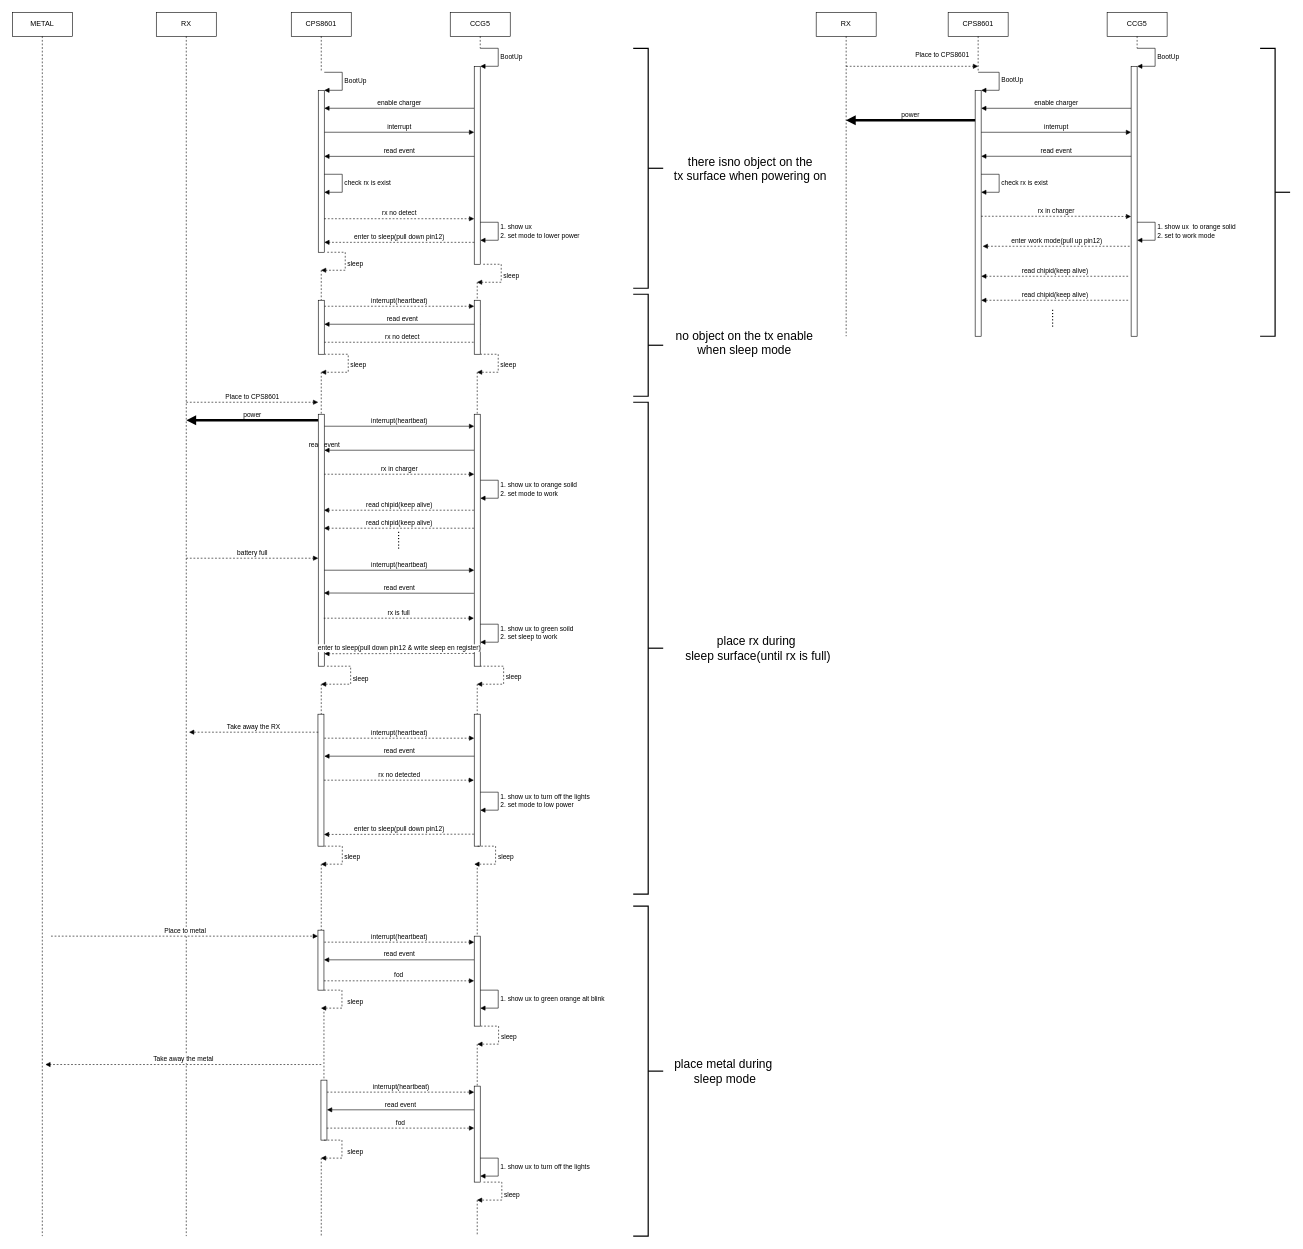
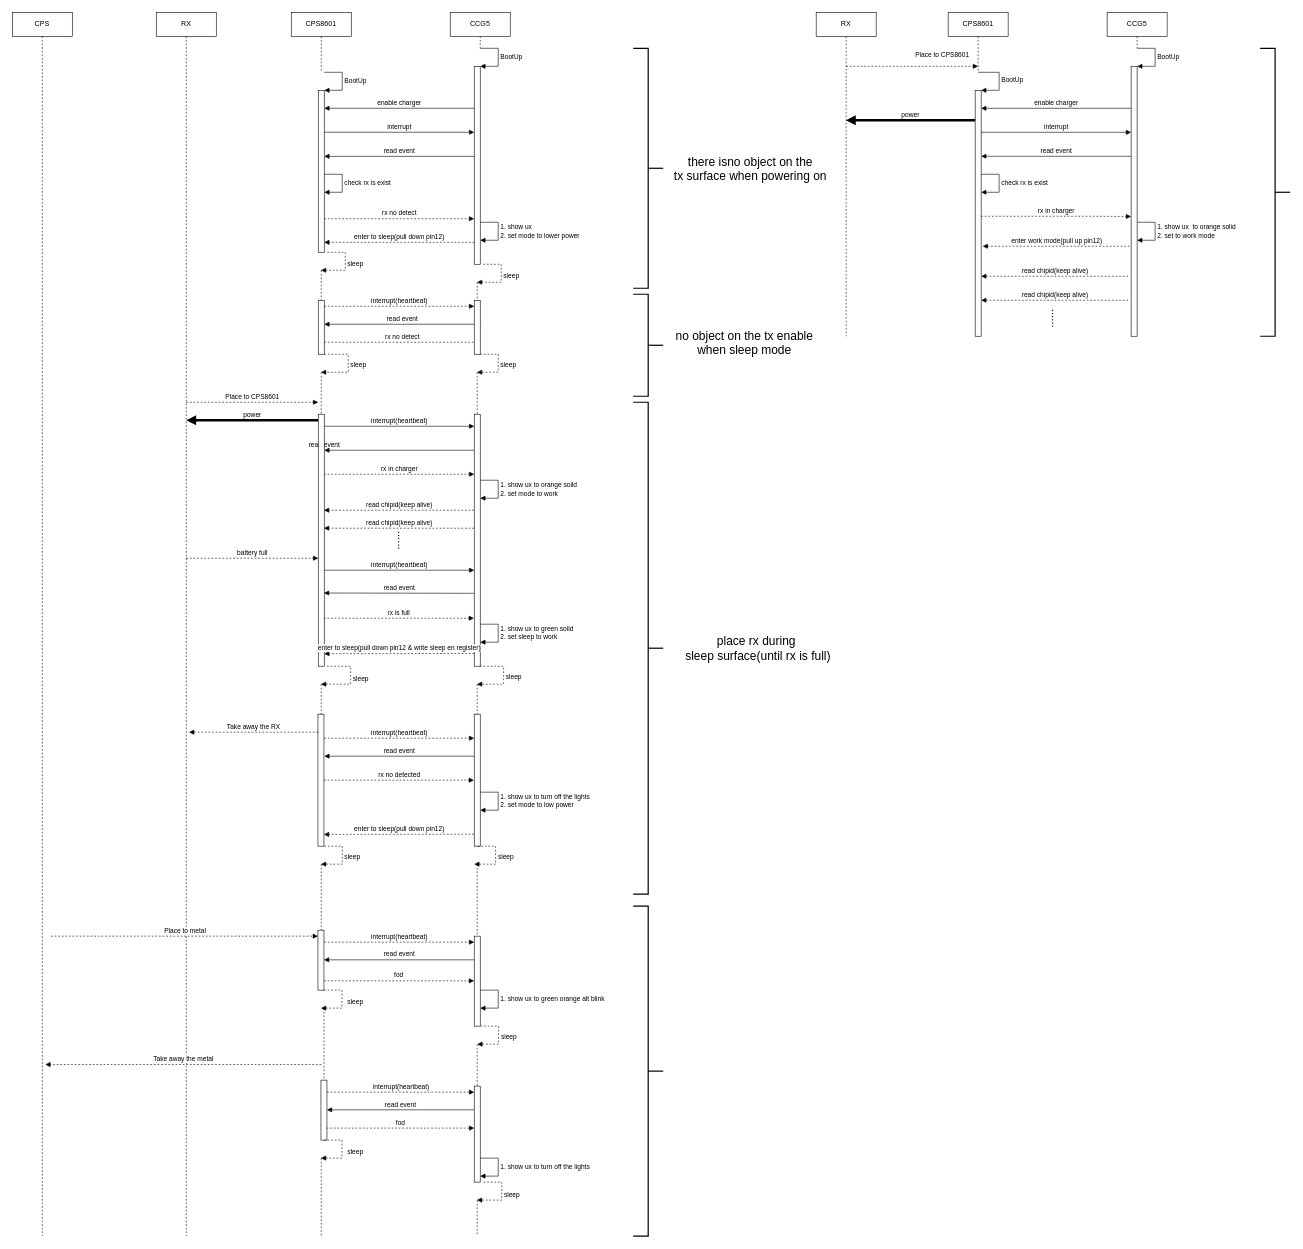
node "METAL": label "METAL" -> "CPS"
node "place metal during sleep mode": removed
